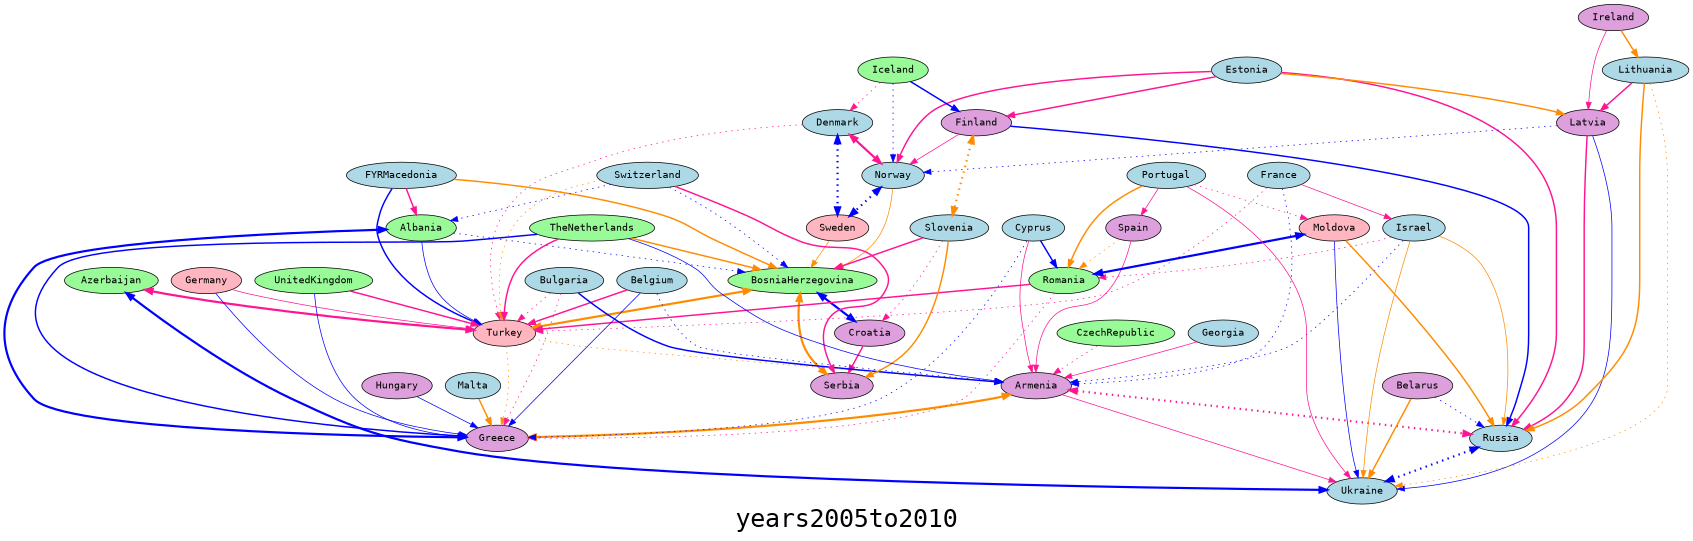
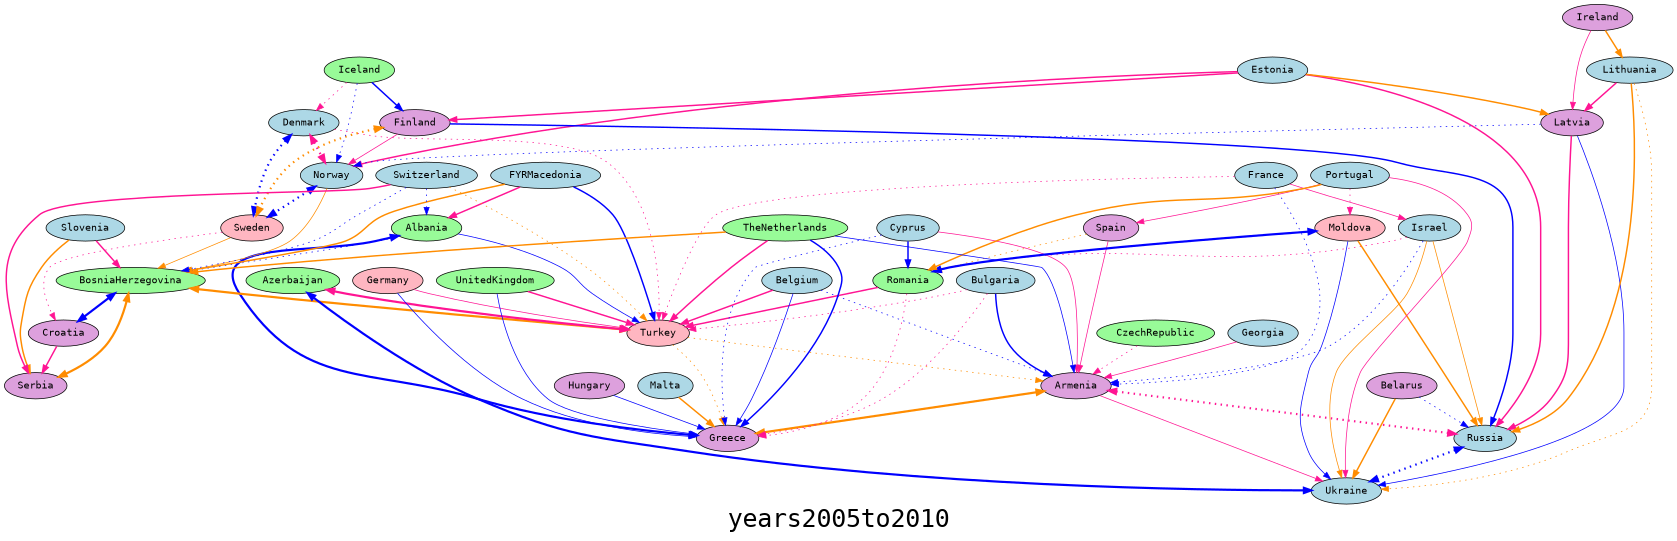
edge "Denmark" -- "Norway": style solid -> dotted
edge "Finland" -- "Slovenia": now "Finland" -- "Sweden"
edge "Slovenia" -> "Croatia": now "Sweden" -> "Croatia"
